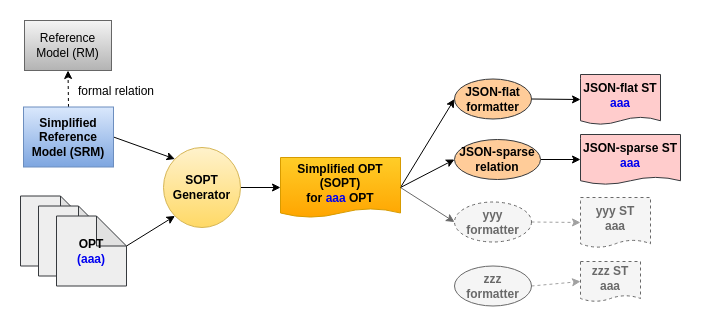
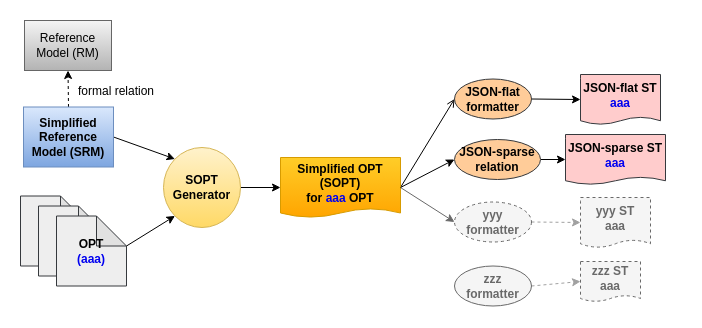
edge "Simplified OPT (SOPT) for aaa OPT" -> "JSON-flat formatter": arrowhead classic -> open
node "JSON-sparse ST aaa": moved (631, 160) -> (616, 160)
